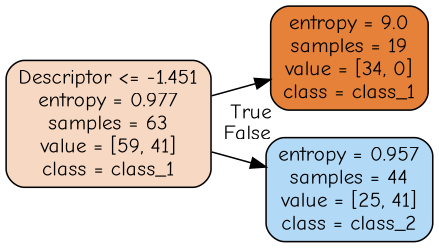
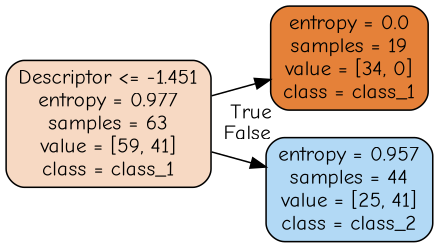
node "entropy = 9.0 samples = 19 value = [34, 0] class = class_1": label "entropy = 9.0 samples = 19 value = [34, 0] class = class_1" -> "entropy = 0.0 samples = 19 value = [34, 0] class = class_1"
